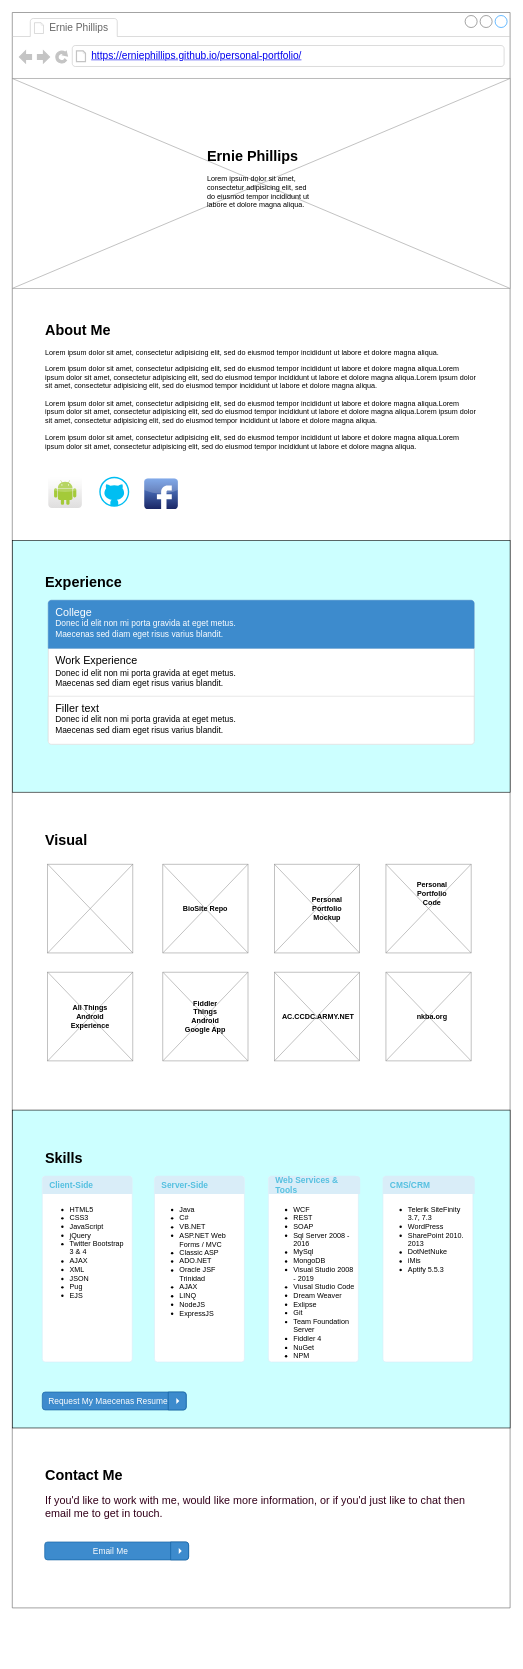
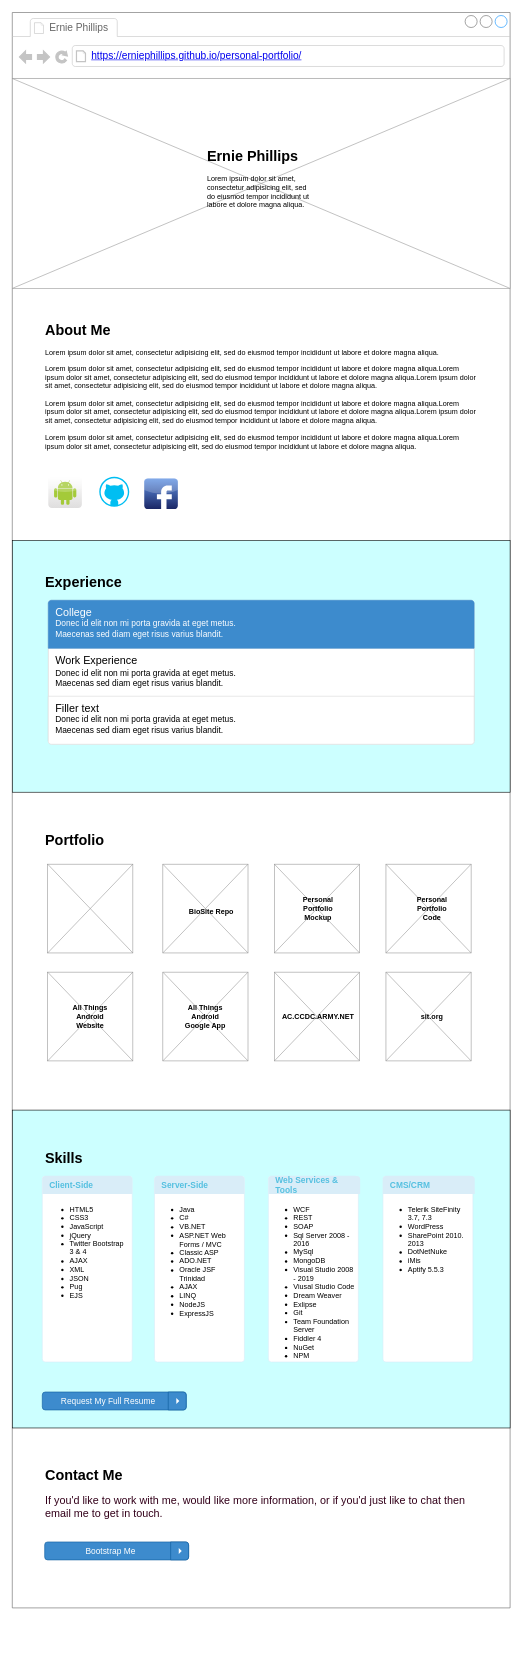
node "Visual": label "Visual" -> "Portfolio"
node "Personal Portfolio Code": moved (432, 894) -> (432, 909)
node "BioSite Repo": moved (206, 909) -> (212, 912)
node "Personal Portfolio Mockup": moved (327, 909) -> (318, 909)
node "All Things Android Experience": label "All Things Android Experience" -> "All Things Android Website"
node "Fiddler Things Android Google App": label "Fiddler Things Android Google App" -> "All Things Android Google App"
node "nkba.org": label "nkba.org" -> "sit.org"
node "Request My Maecenas Resume": label "Request My Maecenas Resume" -> "Request My Full Resume"
node "Email Me": label "Email Me" -> "Bootstrap Me"
